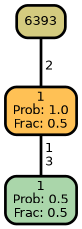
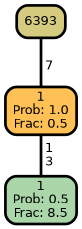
edge "6393" -- "1 Prob: 1.0 Frac: 0.5": label " 2" -> " 7"
node "1 Prob: 0.5 Frac: 0.5": label "1 Prob: 0.5 Frac: 0.5" -> "1 Prob: 0.5 Frac: 8.5"
